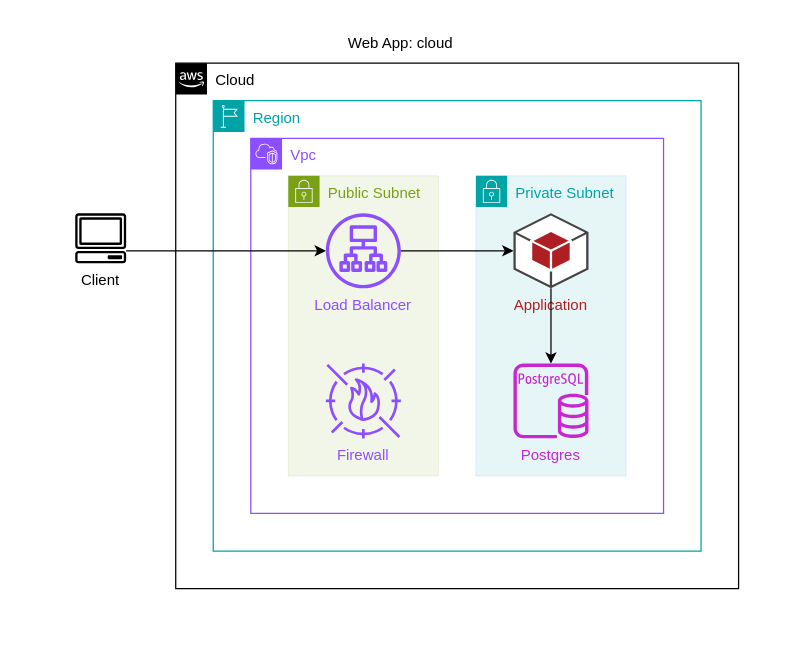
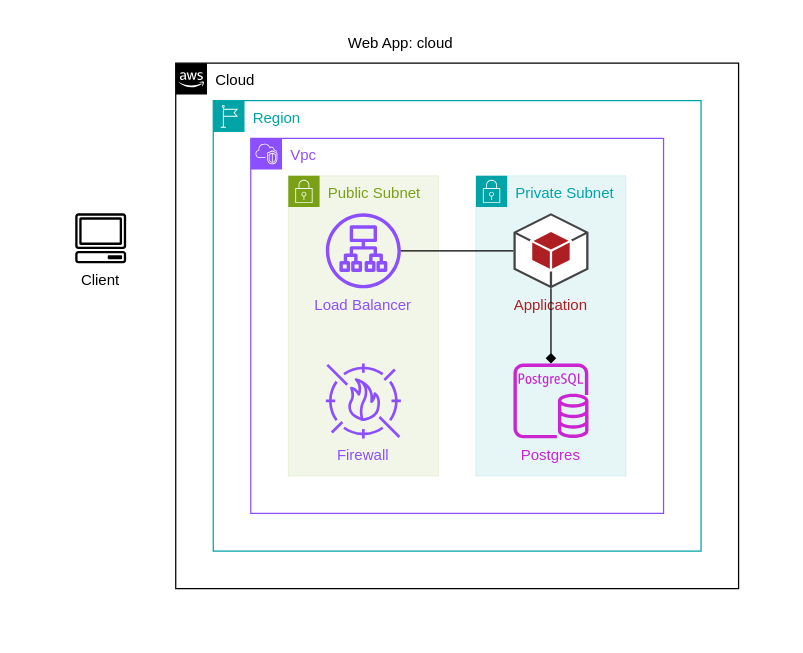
edge "Client" -> "Load Balancer": removed
edge "Load Balancer" -> "Application": arrowhead classic -> none
edge "Application" -> "Postgres": arrowhead classic -> diamond
